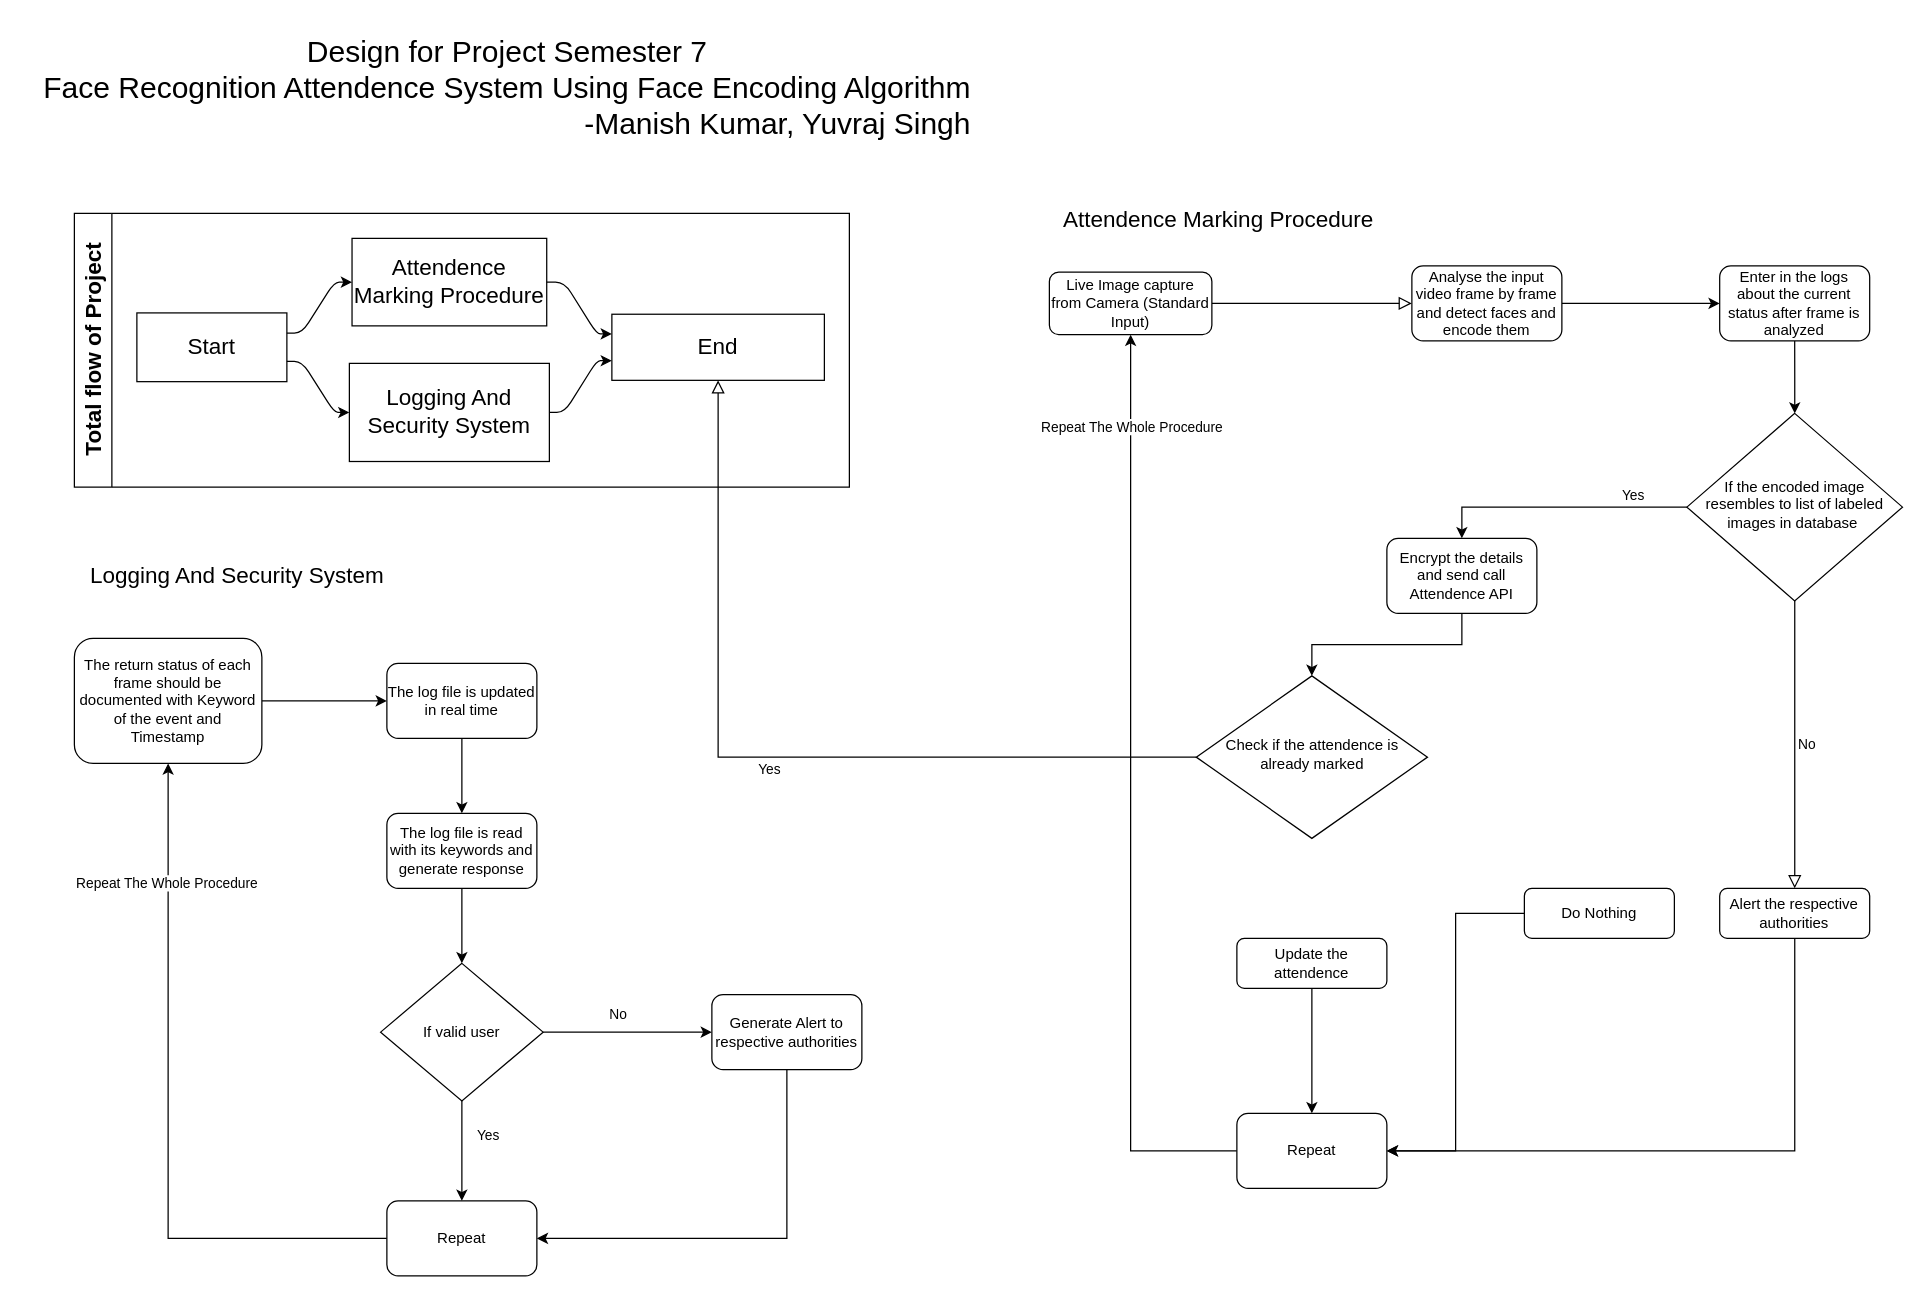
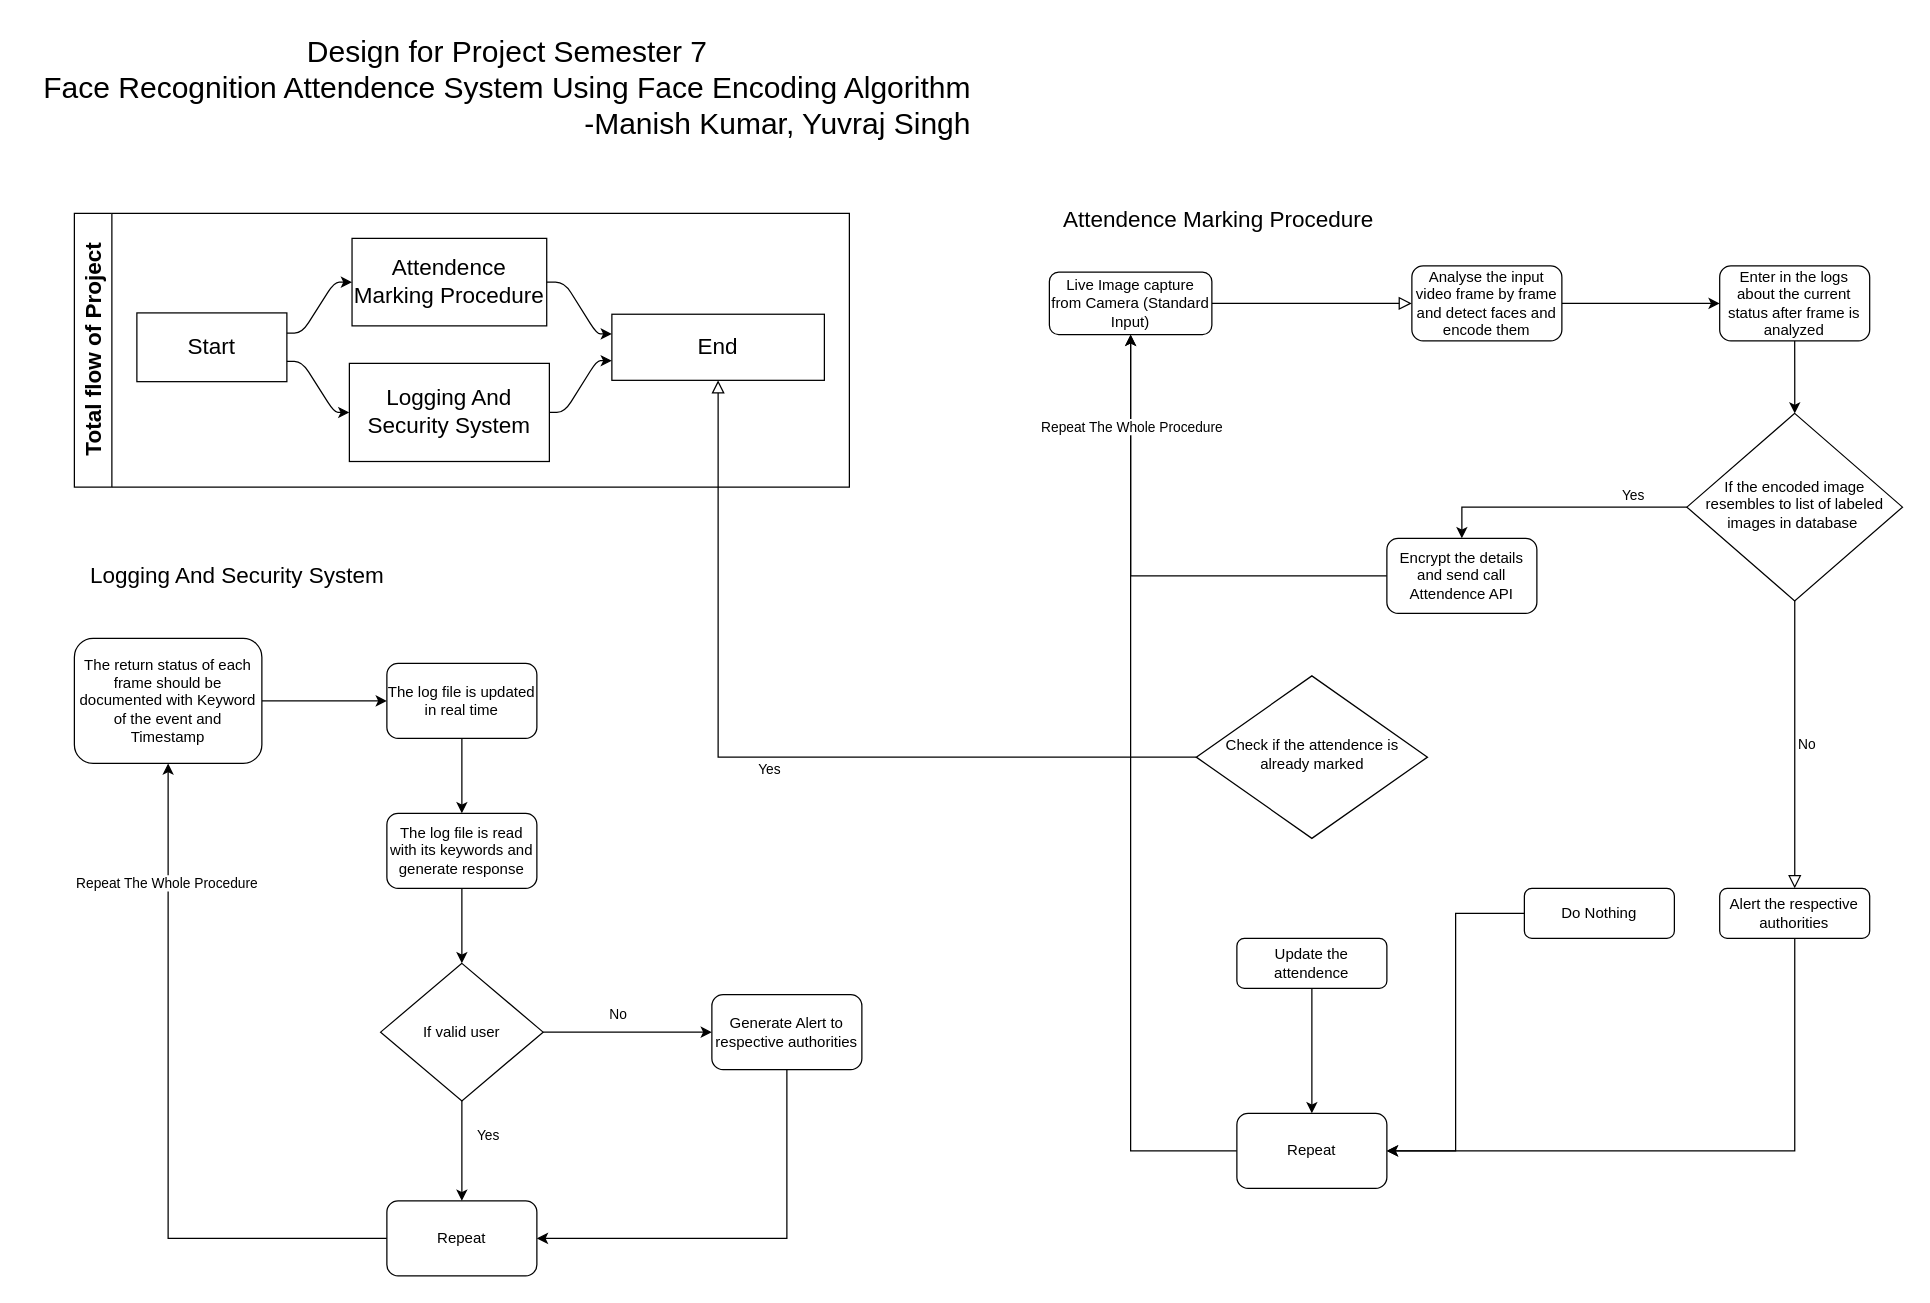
edge "Encrypt the details and send call Attendence API" -> "Check if the attendence is already marked": now "Encrypt the details and send call Attendence API" -> "Live Image capture from Camera (Standard Input)"
